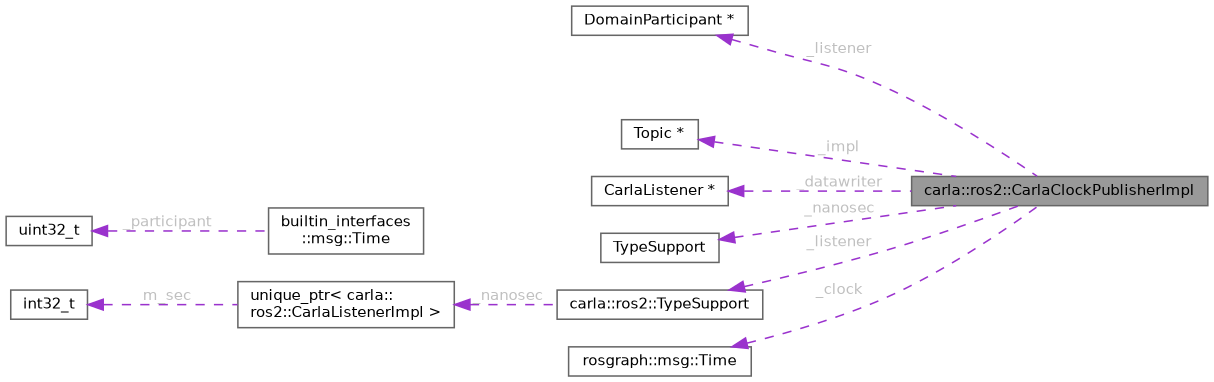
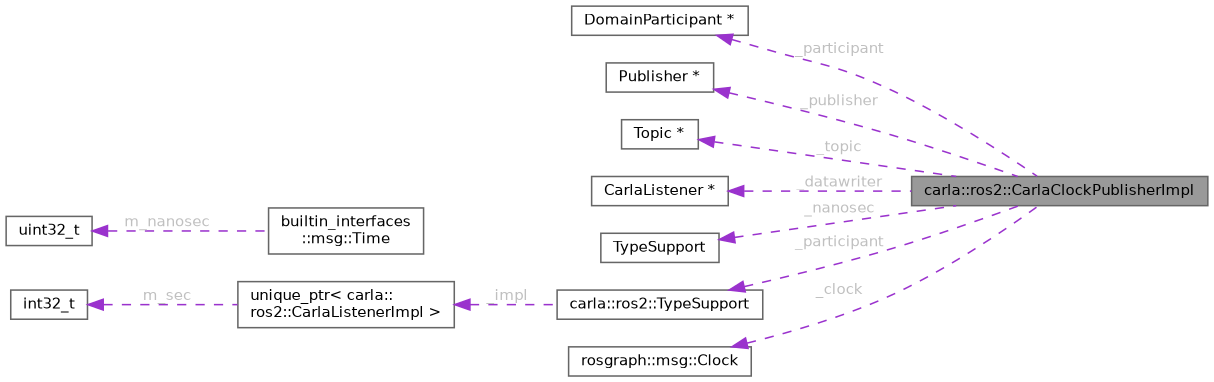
edge "carla::ros2::CarlaClockPublisherImpl" -> "DomainParticipant *": label " _listener" -> " _participant"
node "Publisher *": added
edge "carla::ros2::CarlaClockPublisherImpl" -> "Topic *": label " _impl" -> " _topic"
edge "builtin_interfaces ::msg::Time" -> "uint32_t": label " _participant" -> " m_nanosec"
edge "carla::ros2::CarlaClockPublisherImpl" -> "carla::ros2::TypeSupport": label " _listener" -> " _participant"
edge "carla::ros2::TypeSupport" -> "unique_ptr< carla:: ros2::CarlaListenerImpl >": label " _nanosec" -> " _impl"
node "rosgraph::msg::Time": label "rosgraph::msg::Time" -> "rosgraph::msg::Clock"
